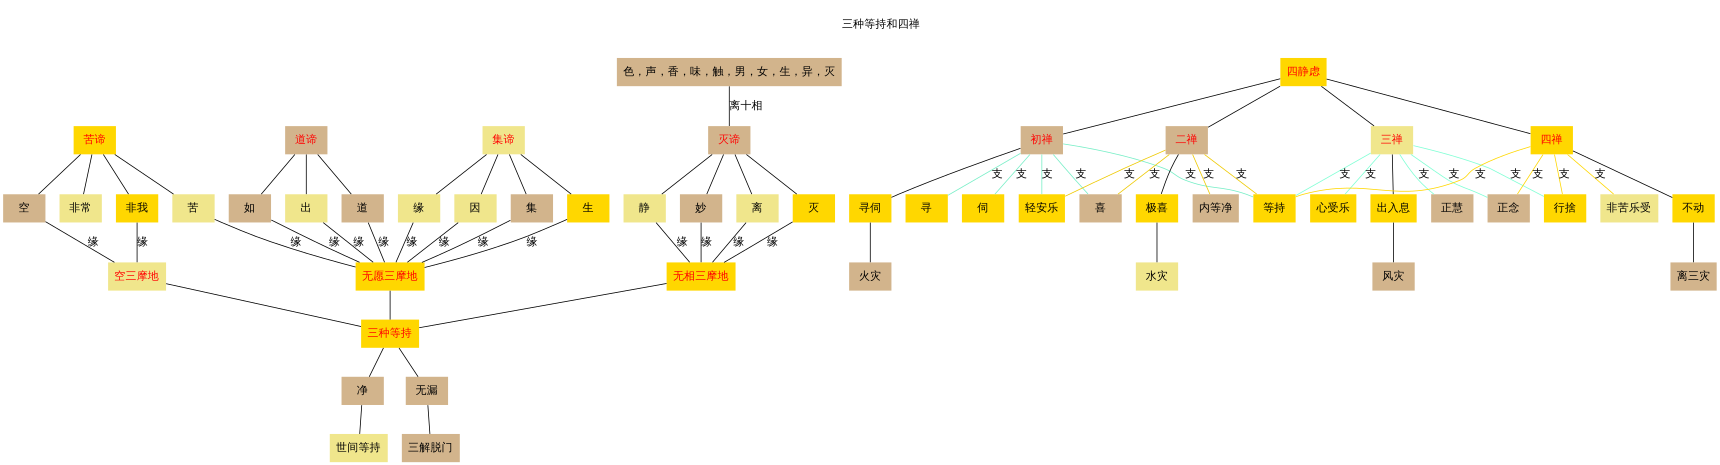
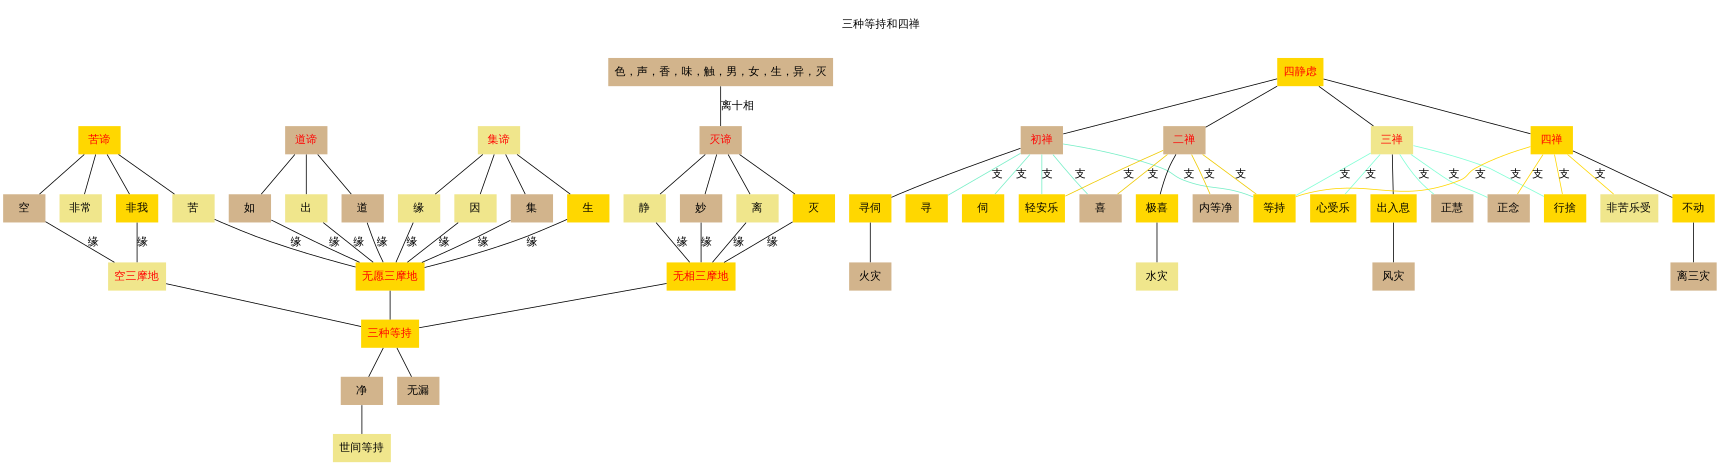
node "三解脱门": removed
